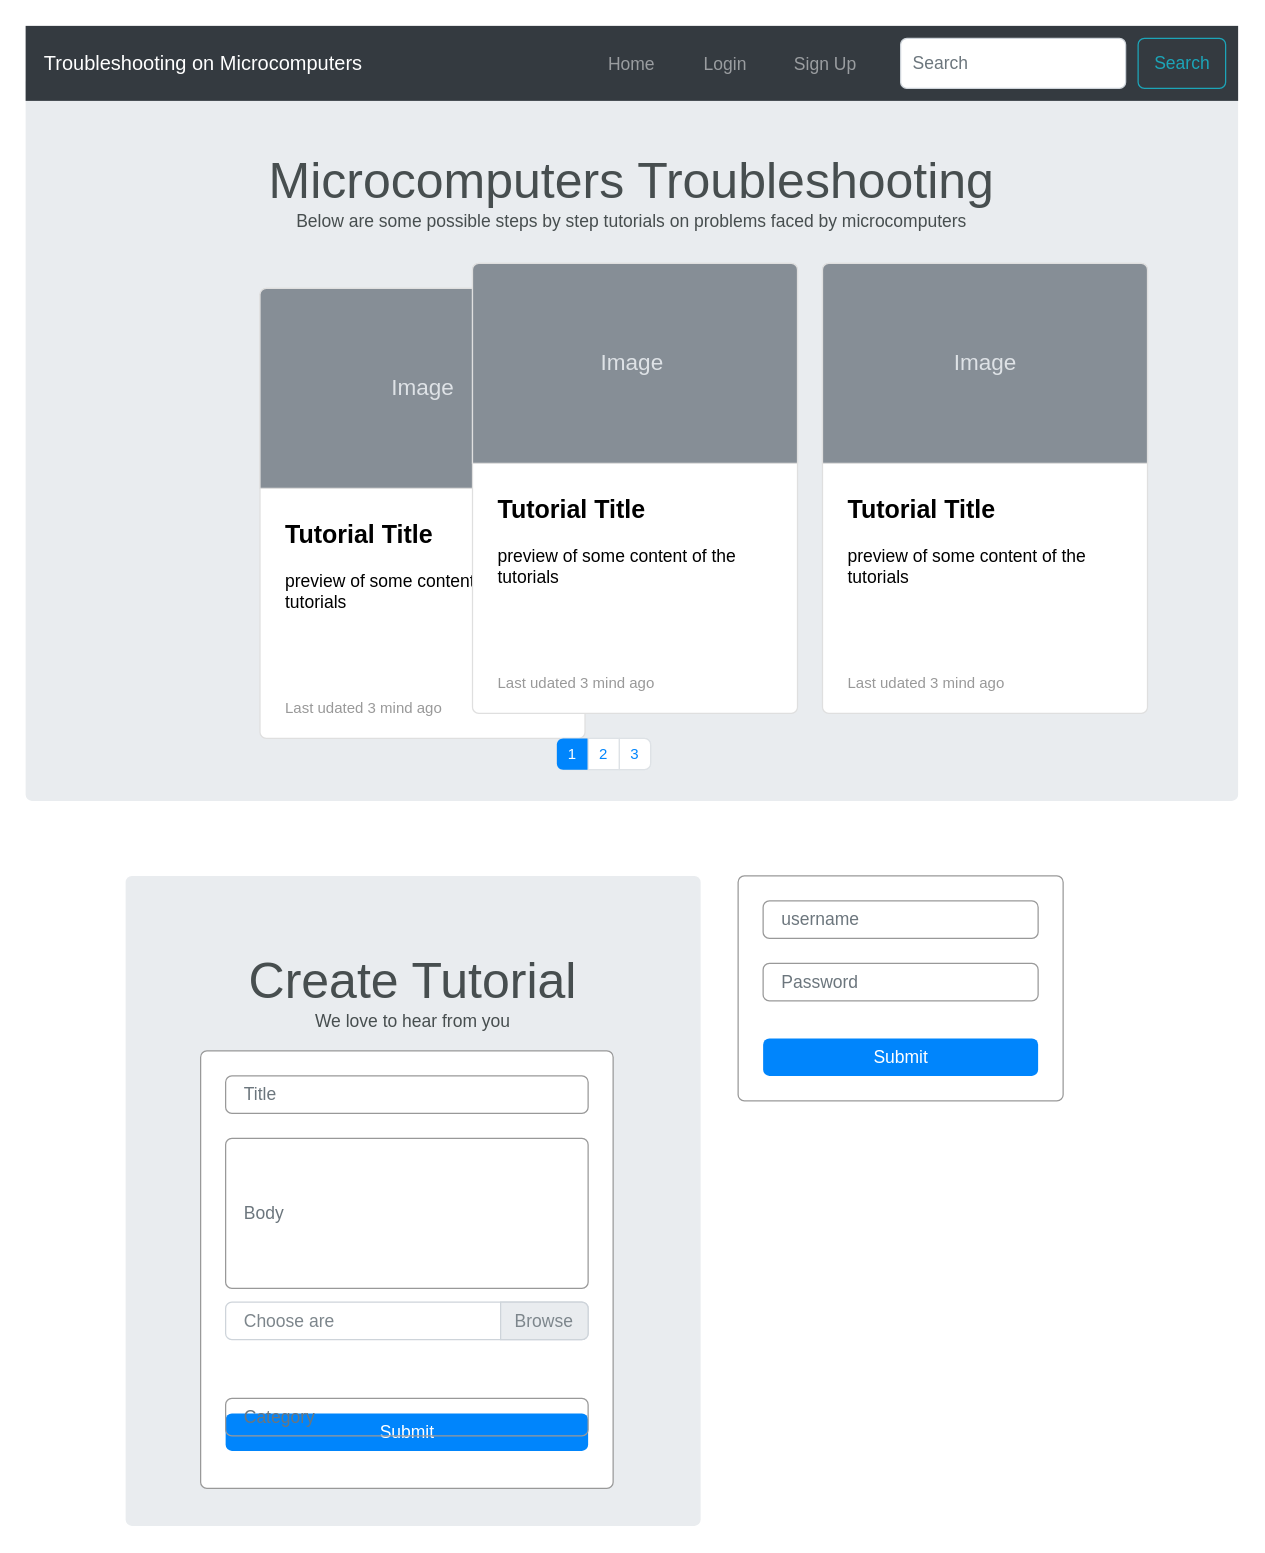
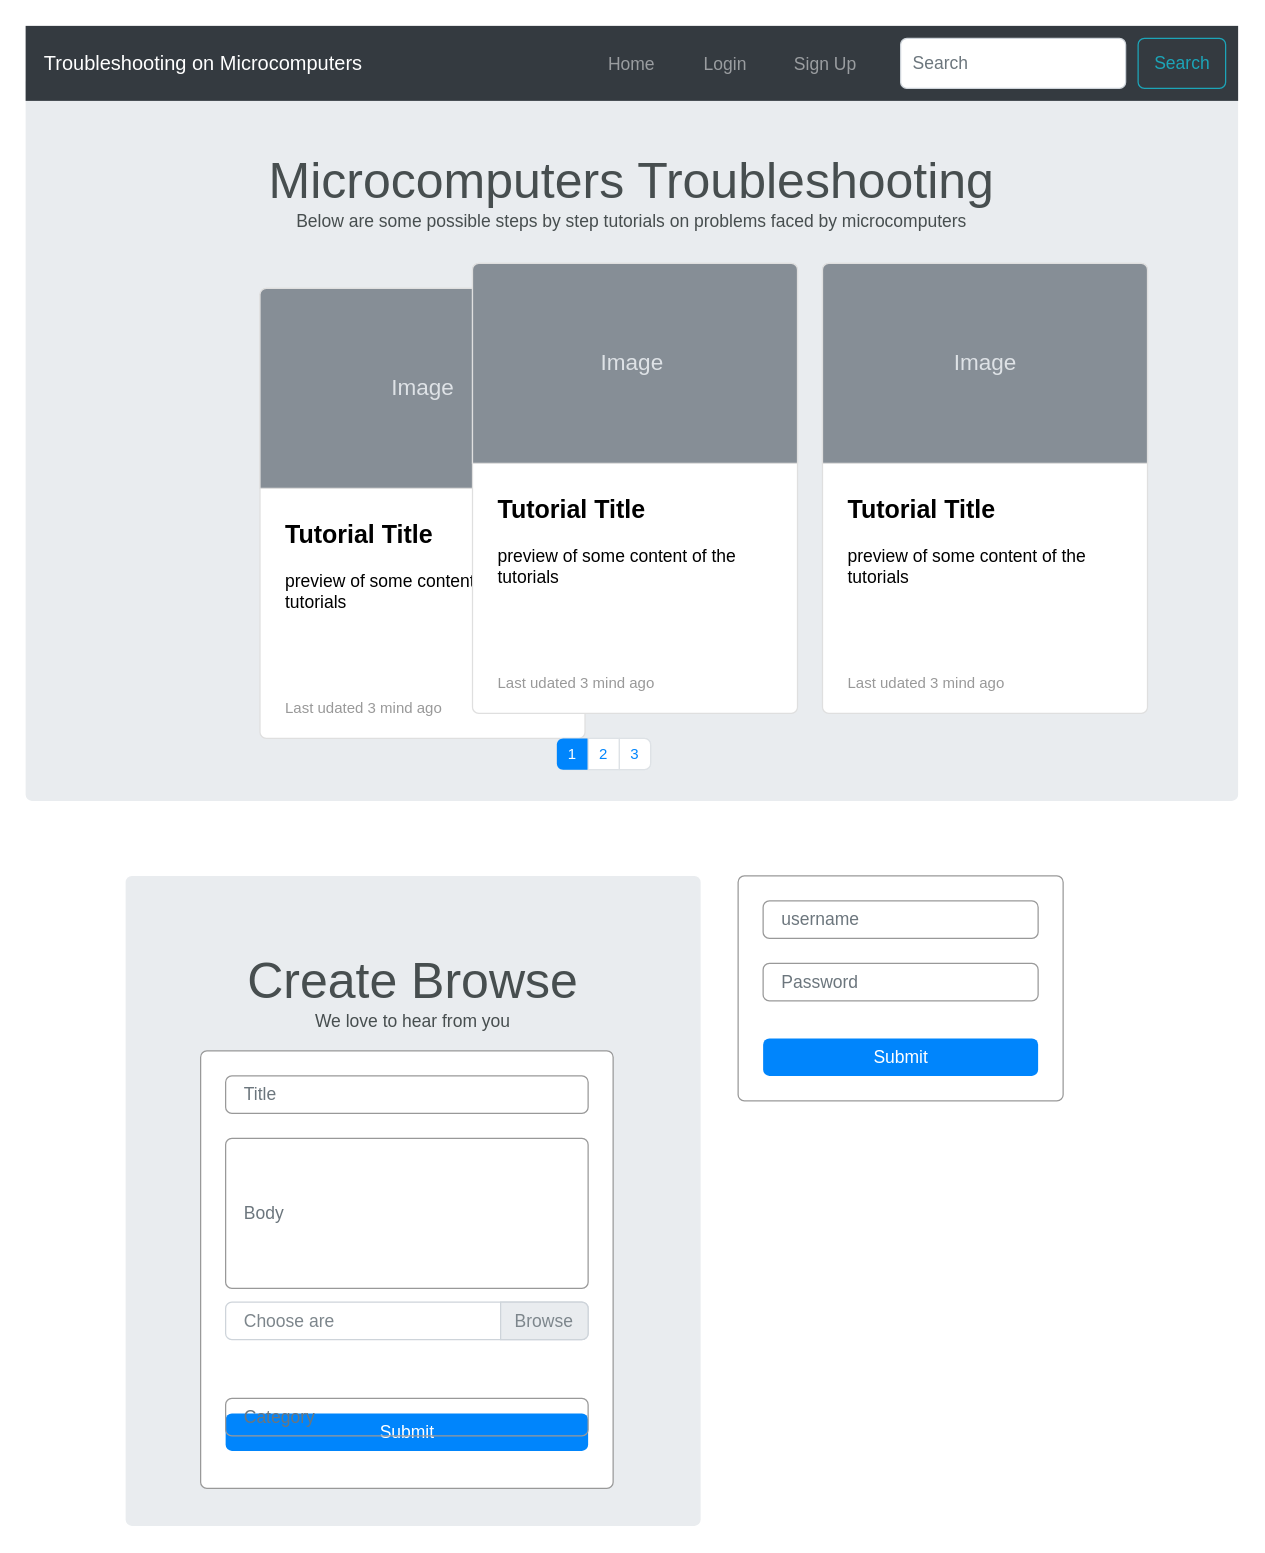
node "Create Tutorial We love to hear from you": label "Create Tutorial We love to hear from you" -> "Create Browse We love to hear from you"
